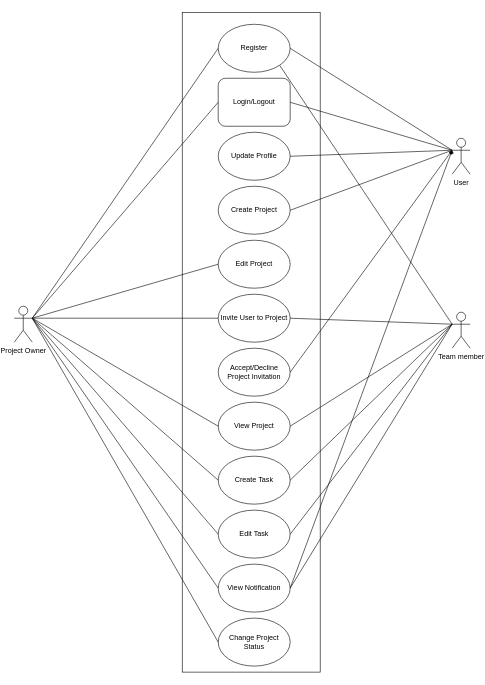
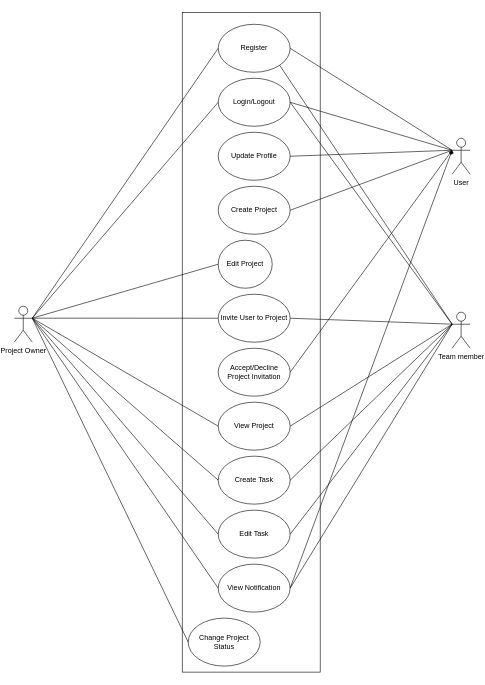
node "Login/Logout": shape rounded rectangle -> ellipse
edge "Login/Logout" -- "Team member": added
node "Edit Project": size 72x48 -> 54x48
node "Change Project Status": moved (254, 642) -> (224, 642)
